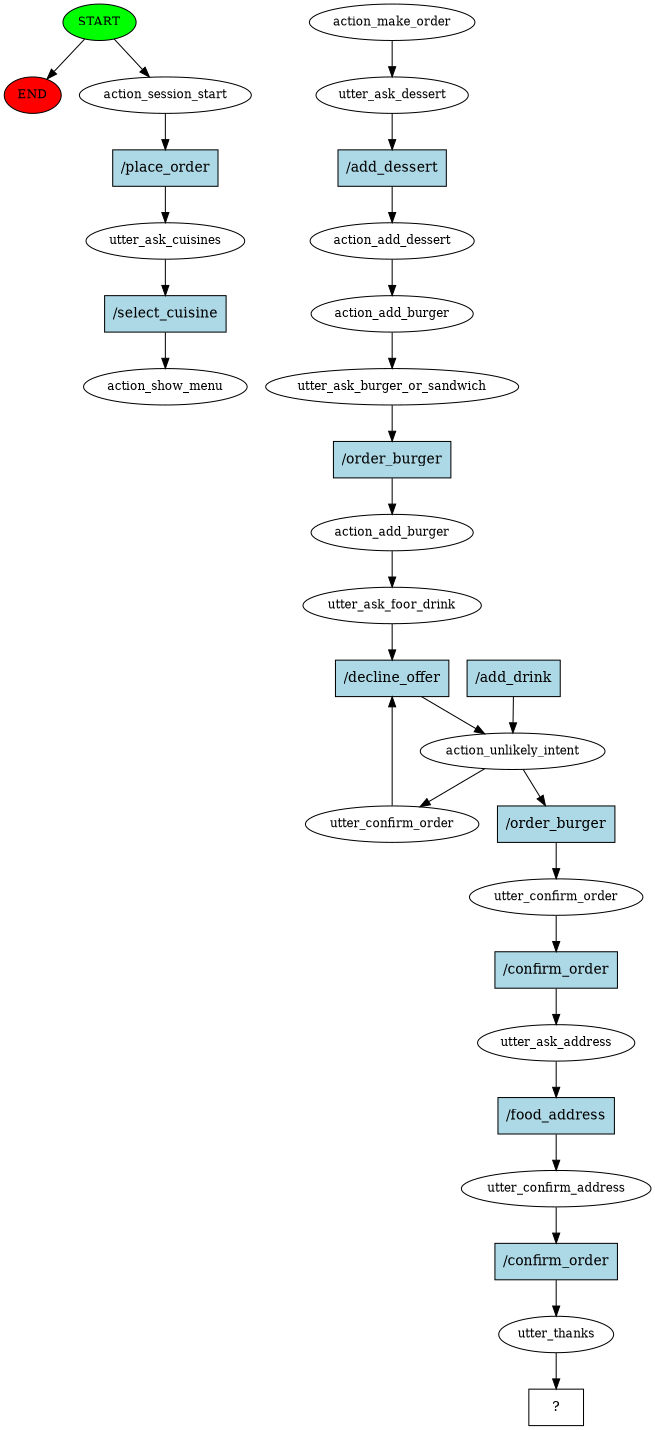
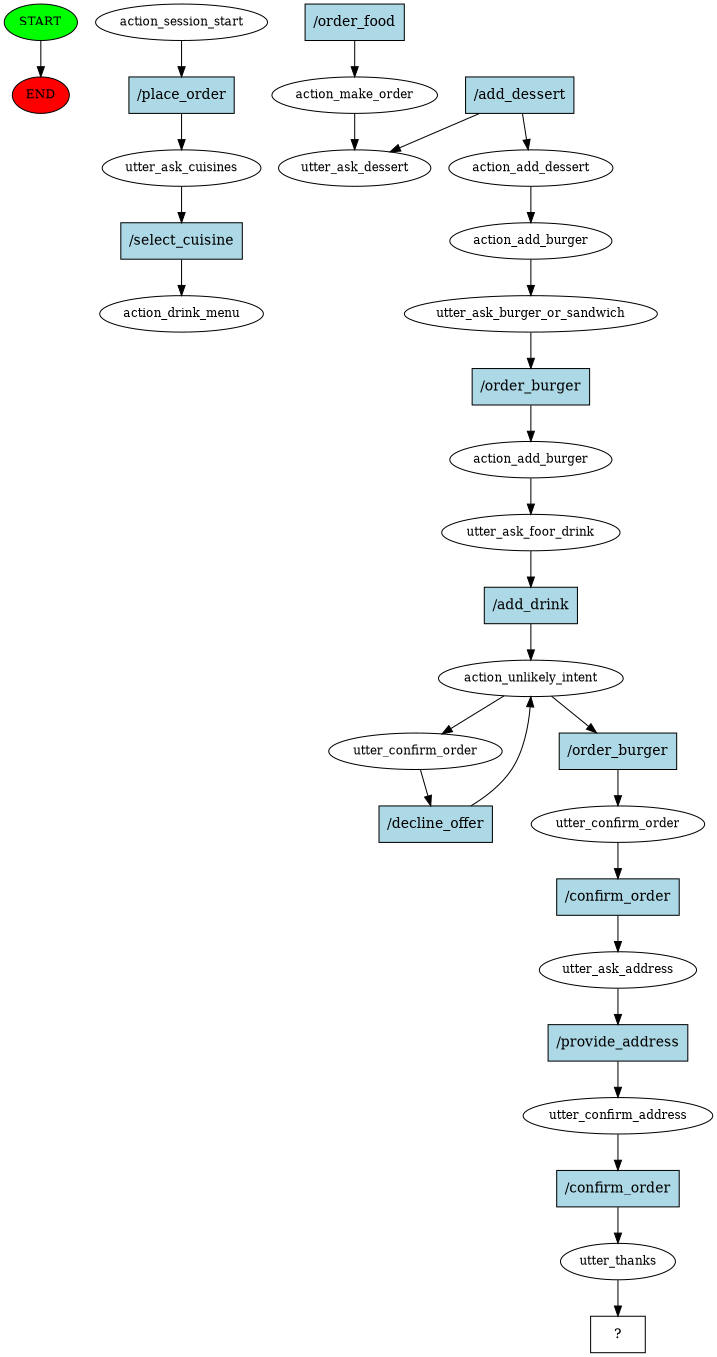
node "/order_food": added
edge "START" -> "action_session_start": removed
edge "utter_ask_dessert" -> "/add_dessert": reversed
node "action_show_menu": label "action_show_menu" -> "action_drink_menu"
edge "utter_ask_foor_drink" -> "/decline_offer": now "utter_ask_foor_drink" -> "/add_drink"
node "/food_address": label "/food_address" -> "/provide_address"
